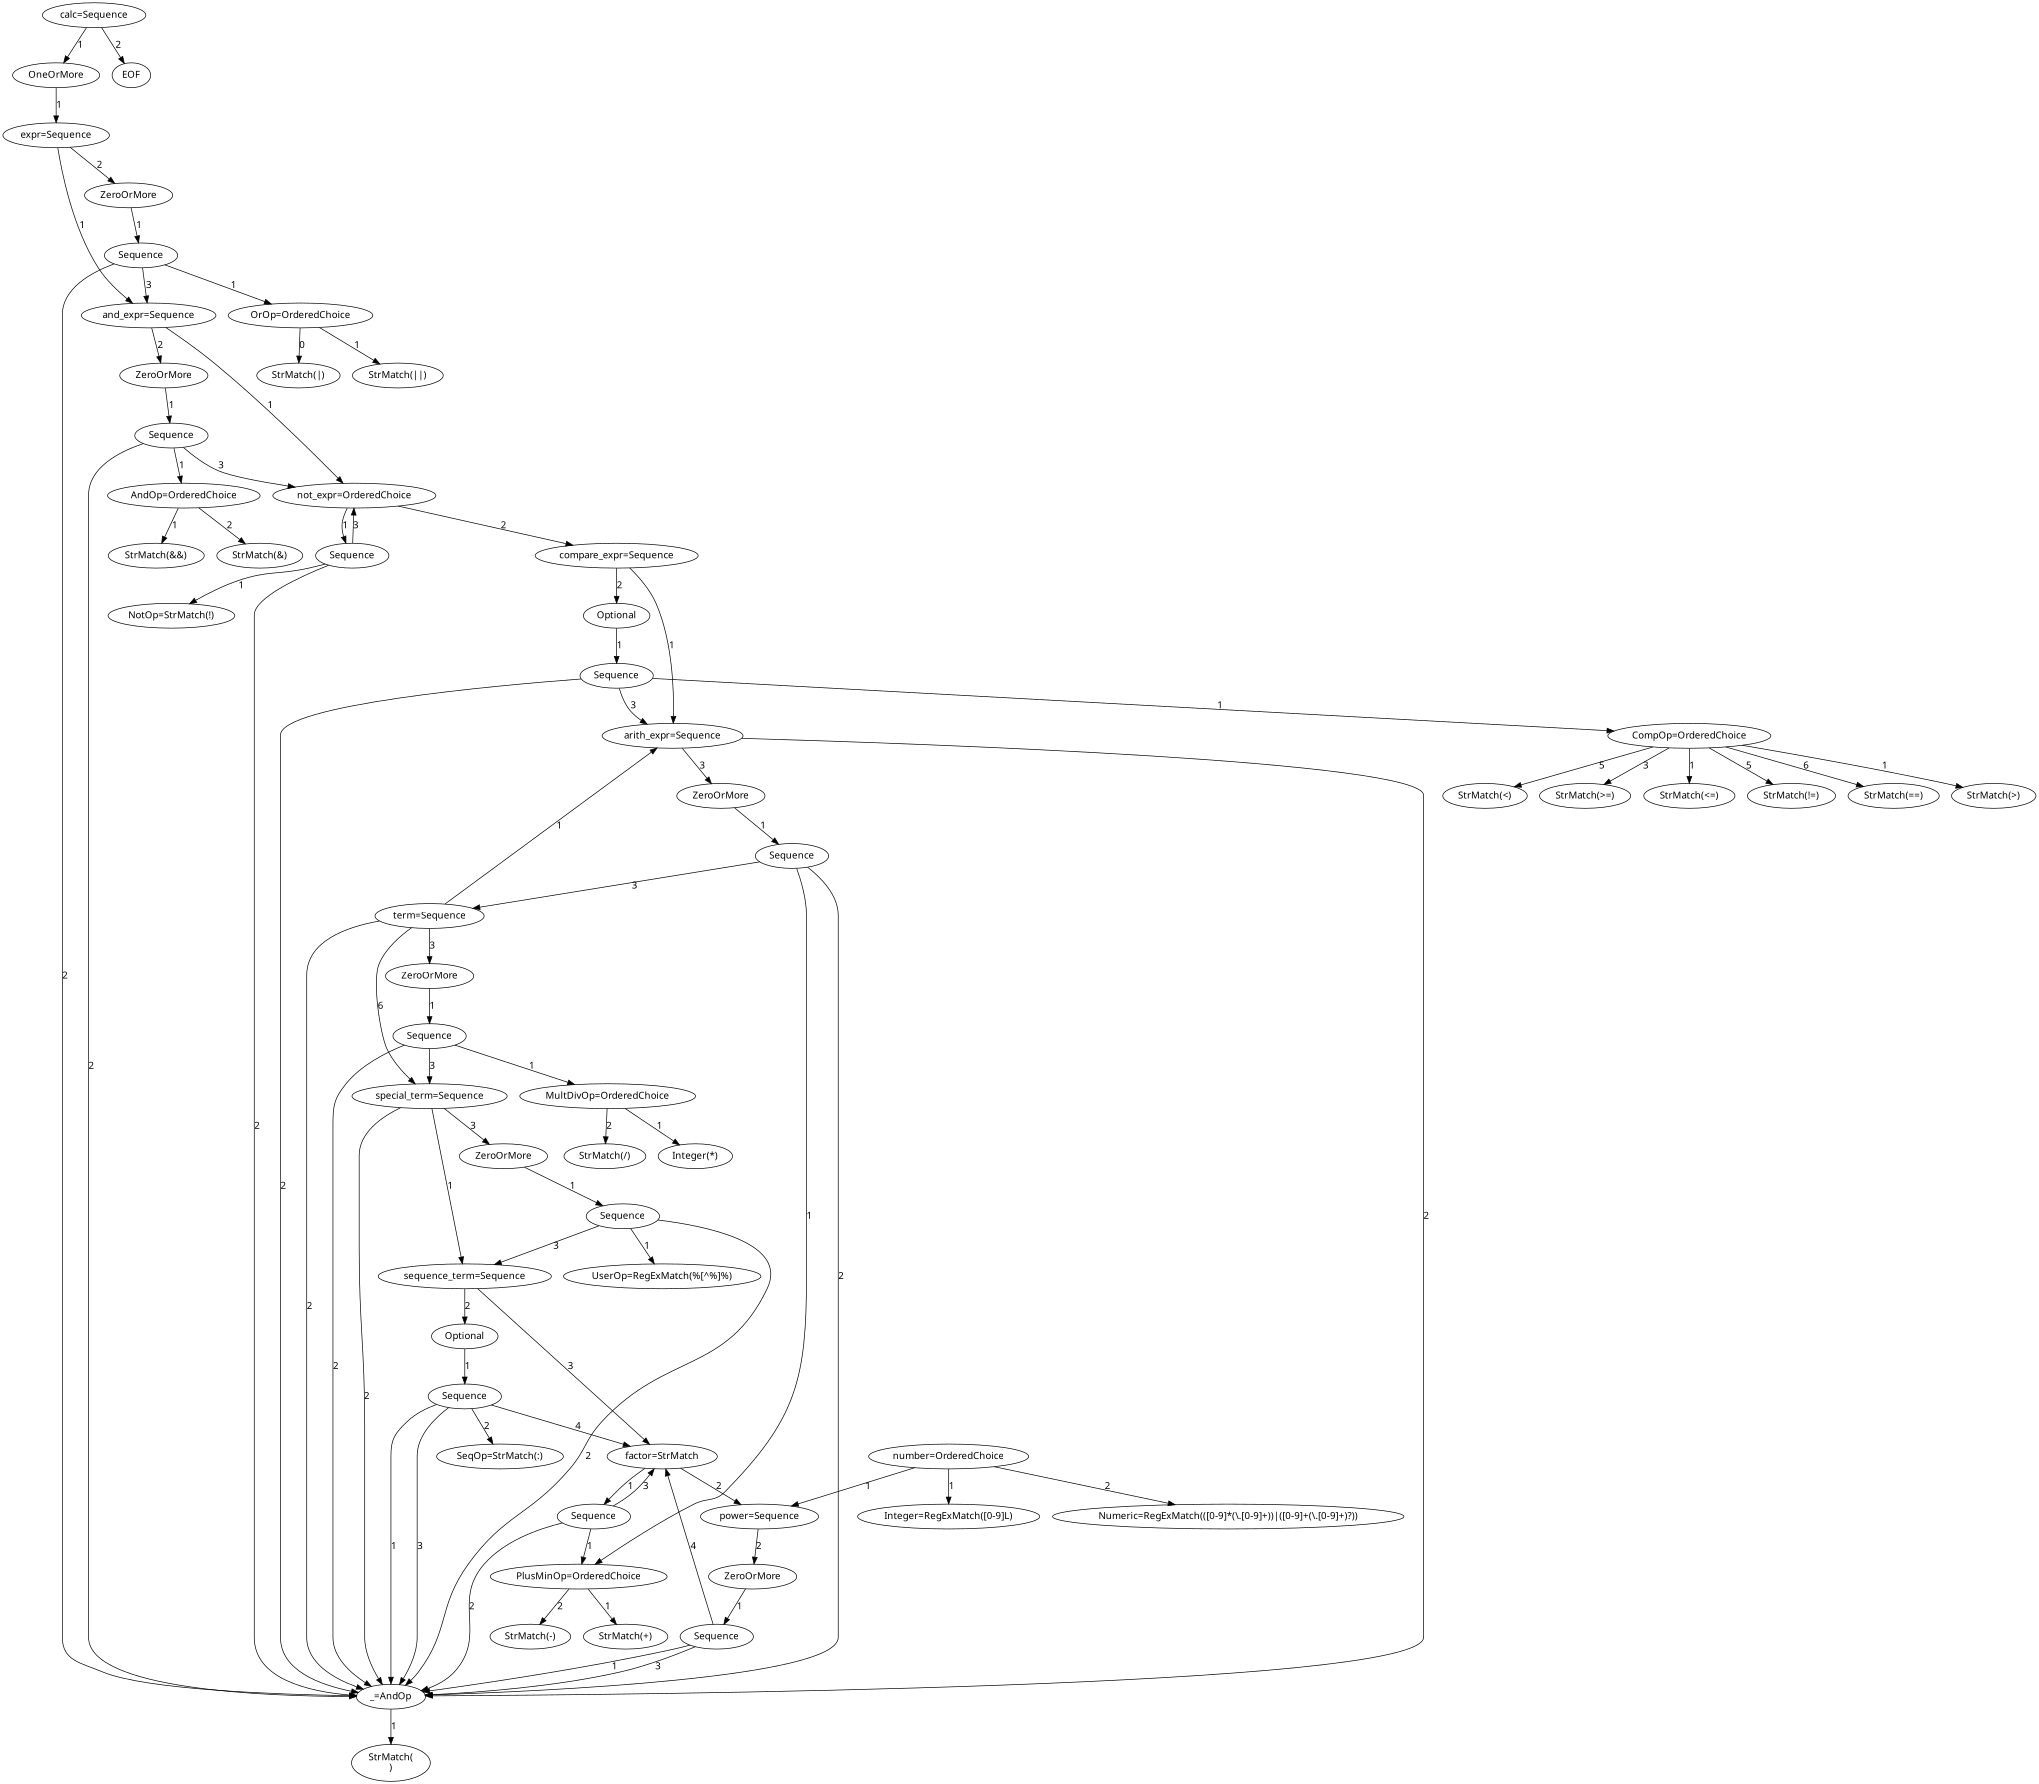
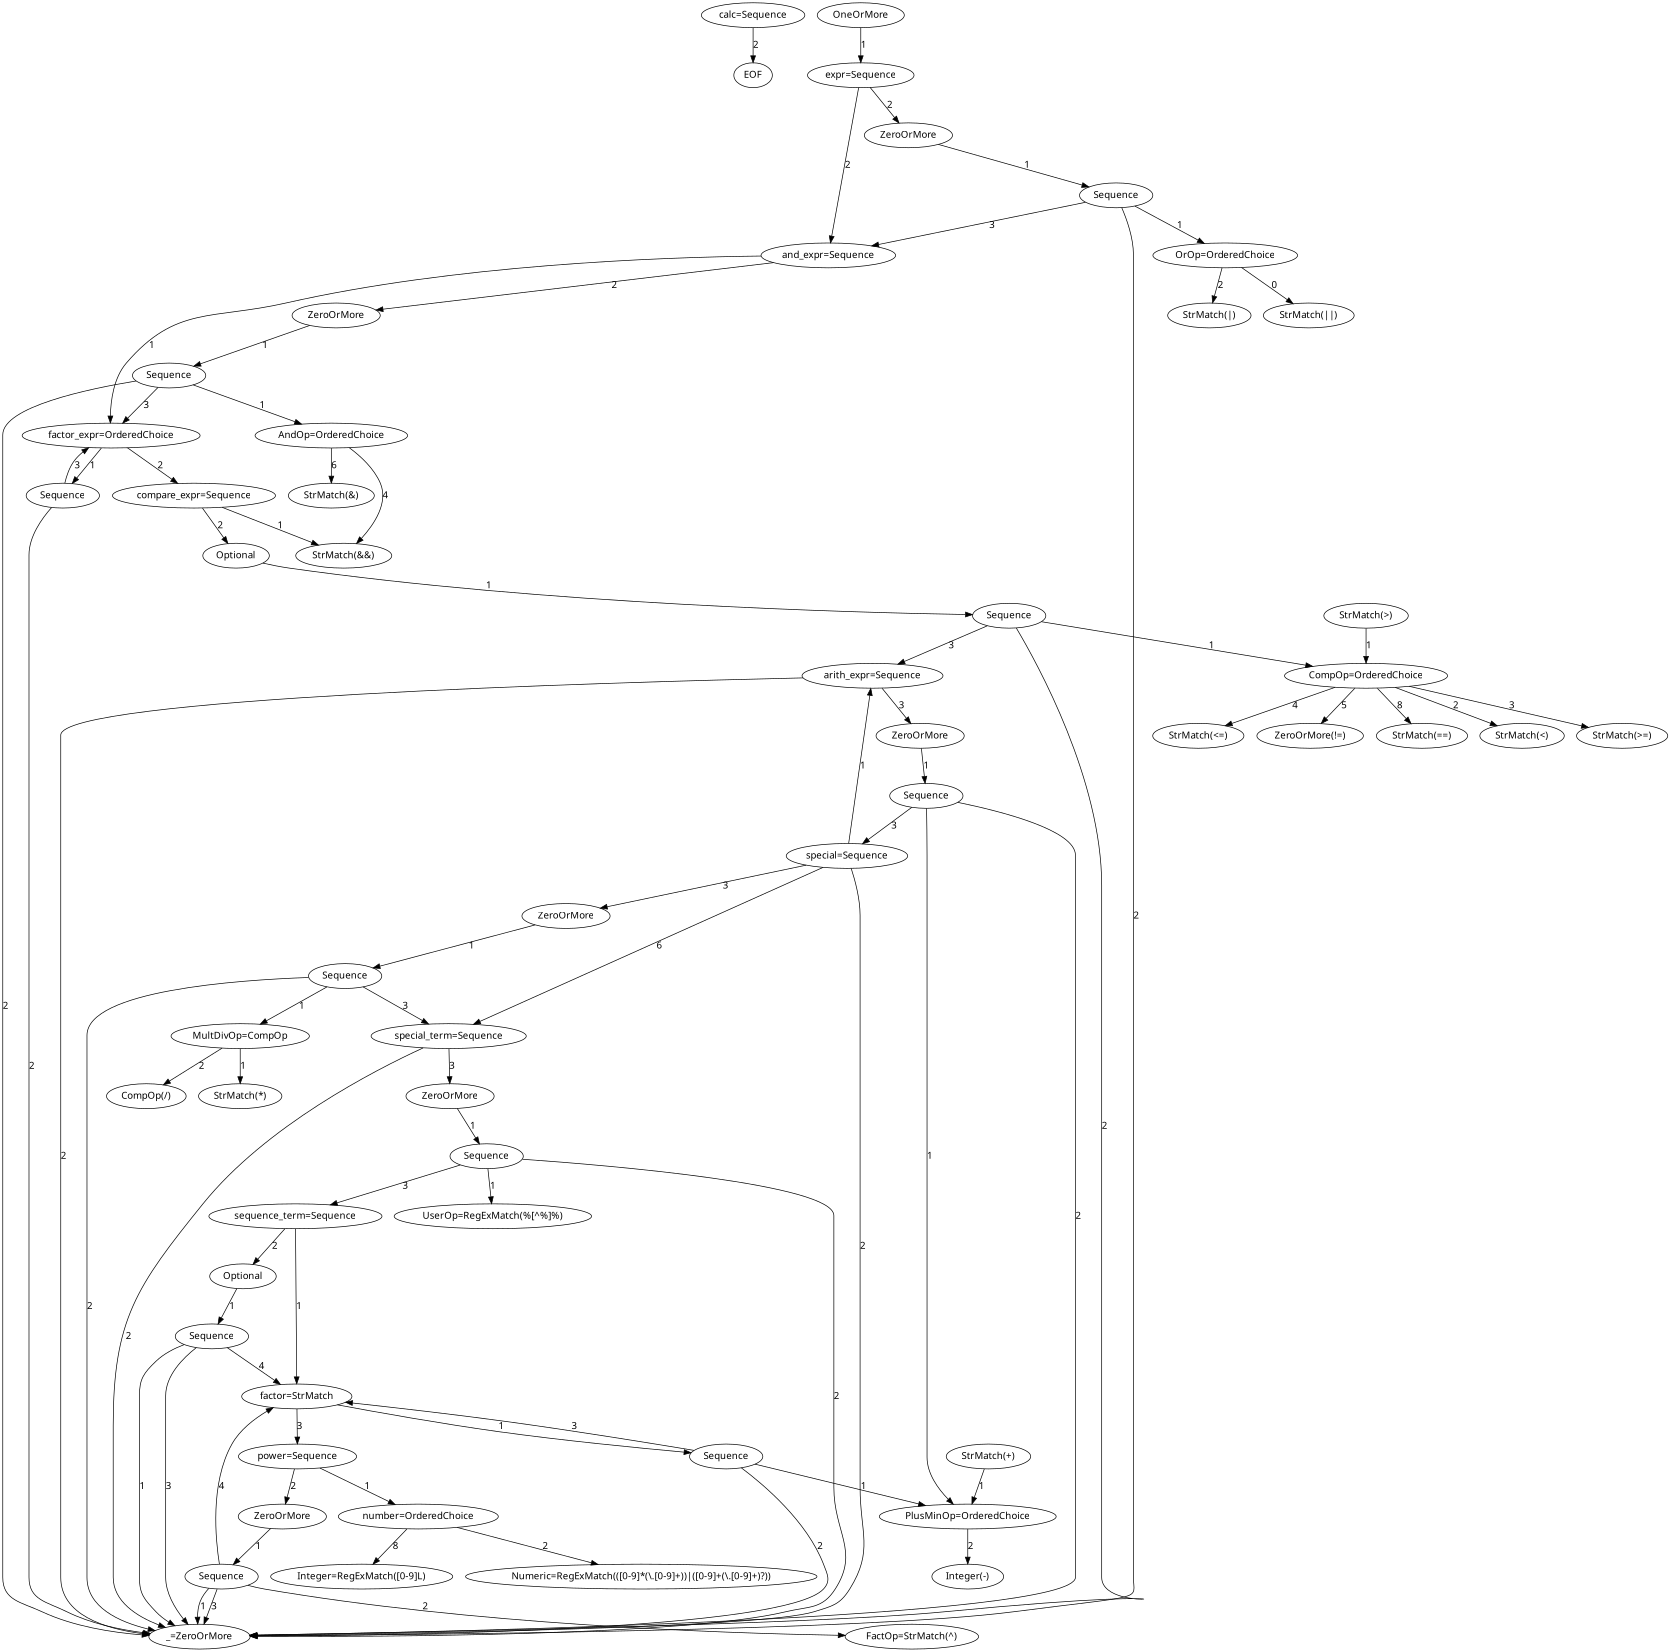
edge "calc=Sequence" -> "OneOrMore": removed, label "1"
edge "expr=Sequence" -> "and_expr=Sequence": label "1" -> "2"
edge "OrOp=OrderedChoice" -> "StrMatch(|)": label "0" -> "2"
edge "OrOp=OrderedChoice" -> "StrMatch(||)": label "1" -> "0"
node "not_expr=OrderedChoice": label "not_expr=OrderedChoice" -> "factor_expr=OrderedChoice"
edge "AndOp=OrderedChoice" -> "StrMatch(&&)": label "1" -> "4"
edge "AndOp=OrderedChoice" -> "StrMatch(&)": label "2" -> "6"
node "NotOp=StrMatch(!)": removed
edge "compare_expr=Sequence" -> "arith_expr=Sequence": now "compare_expr=Sequence" -> "StrMatch(&&)"
edge "CompOp=OrderedChoice" -> "StrMatch(>)": reversed
edge "CompOp=OrderedChoice" -> "StrMatch(<)": label "5" -> "2"
edge "CompOp=OrderedChoice" -> "StrMatch(<=)": label "1" -> "4"
edge "CompOp=OrderedChoice" -> "StrMatch(==)": label "6" -> "8"
node "StrMatch(!=)": label "StrMatch(!=)" -> "ZeroOrMore(!=)"
node "term=Sequence": label "term=Sequence" -> "special=Sequence"
node "MultDivOp=OrderedChoice": label "MultDivOp=OrderedChoice" -> "MultDivOp=CompOp"
node "StrMatch(/)": label "StrMatch(/)" -> "CompOp(/)"
node "Integer(*)": label "Integer(*)" -> "StrMatch(*)"
edge "special_term=Sequence" -> "sequence_term=Sequence": removed, label "1"
edge "sequence_term=Sequence" -> "factor=StrMatch": label "3" -> "1"
node "SeqOp=StrMatch(:)": removed
edge "factor=StrMatch" -> "power=Sequence": label "2" -> "3"
edge "number=OrderedChoice" -> "power=Sequence": reversed
edge "number=OrderedChoice" -> "Integer=RegExMatch([0-9]L)": label "1" -> "8"
edge "PlusMinOp=OrderedChoice" -> "StrMatch(+)": reversed
node "StrMatch(-)": label "StrMatch(-)" -> "Integer(-)"
node "FactOp=StrMatch(^)": added
node "_=AndOp": label "_=AndOp" -> "_=ZeroOrMore"
node "StrMatch( )": removed
